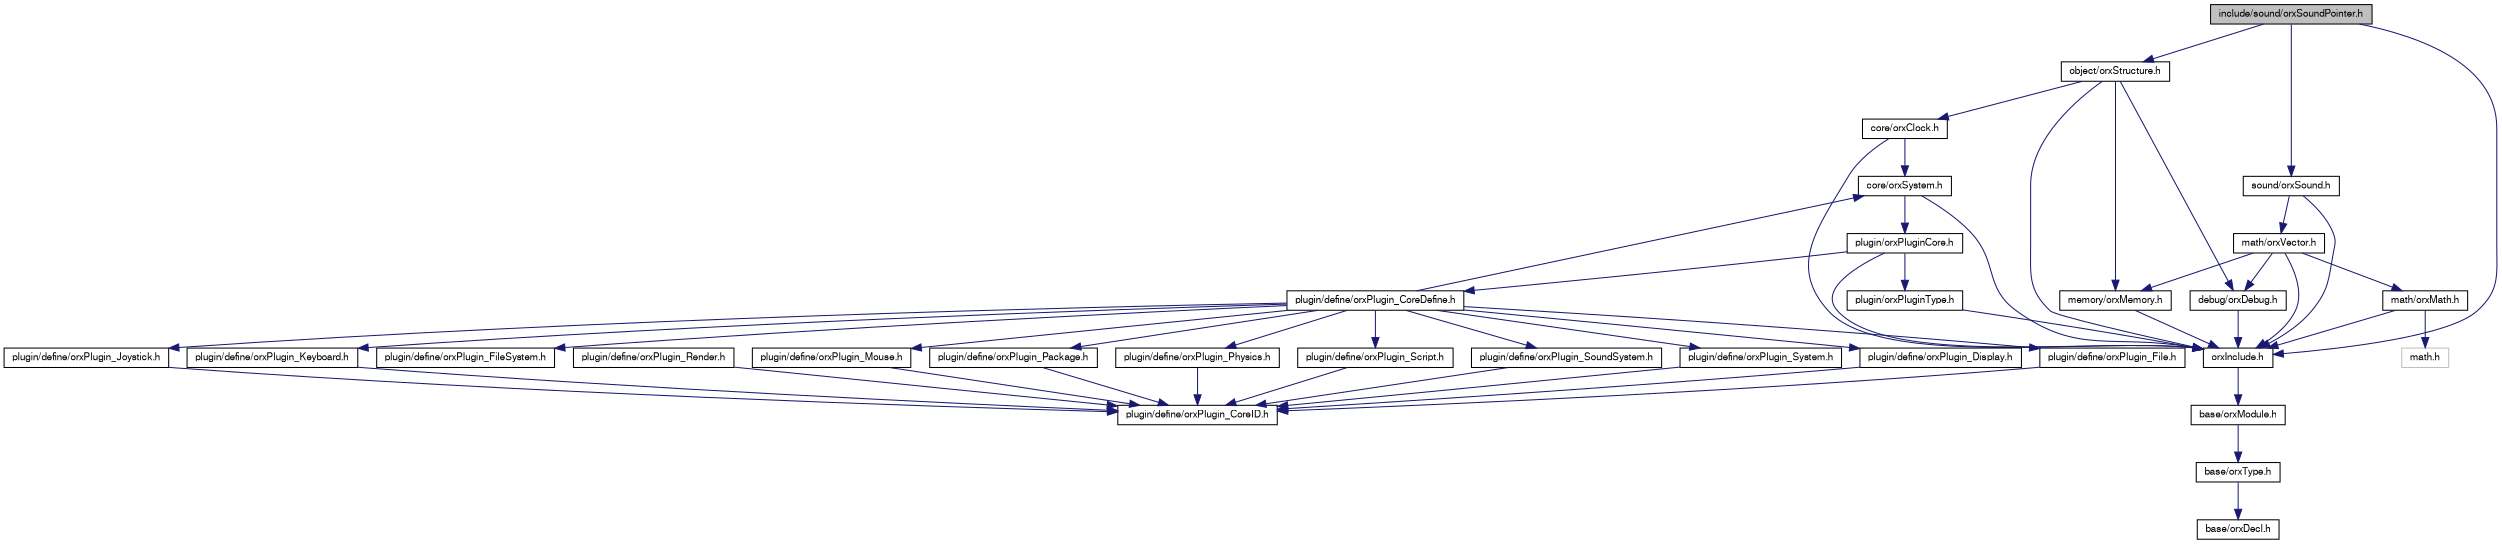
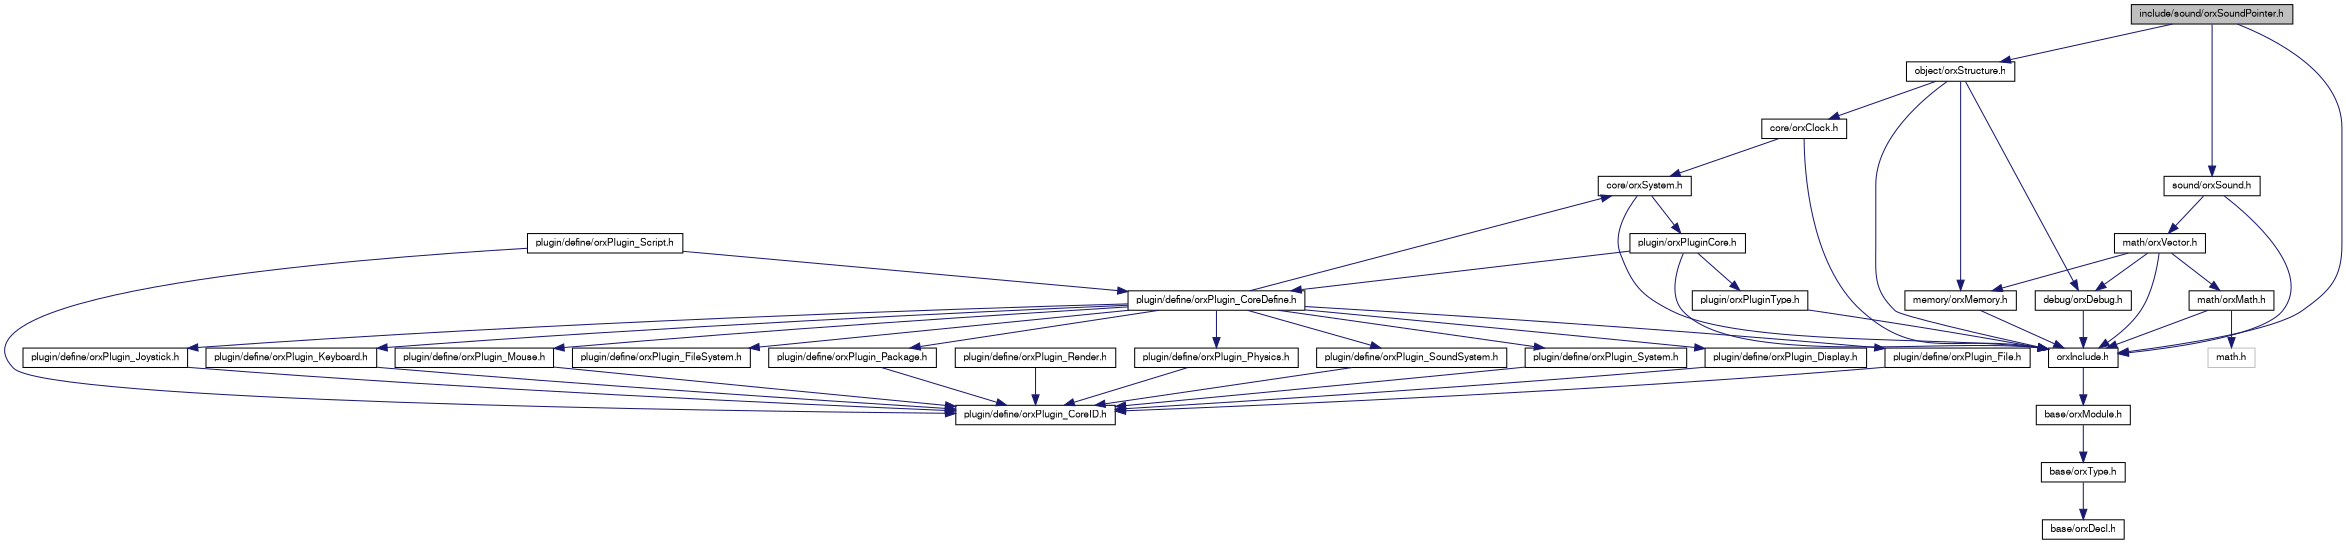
edge "plugin/define/orxPlugin_CoreDefine.h" -> "plugin/define/orxPlugin_Script.h": reversed
